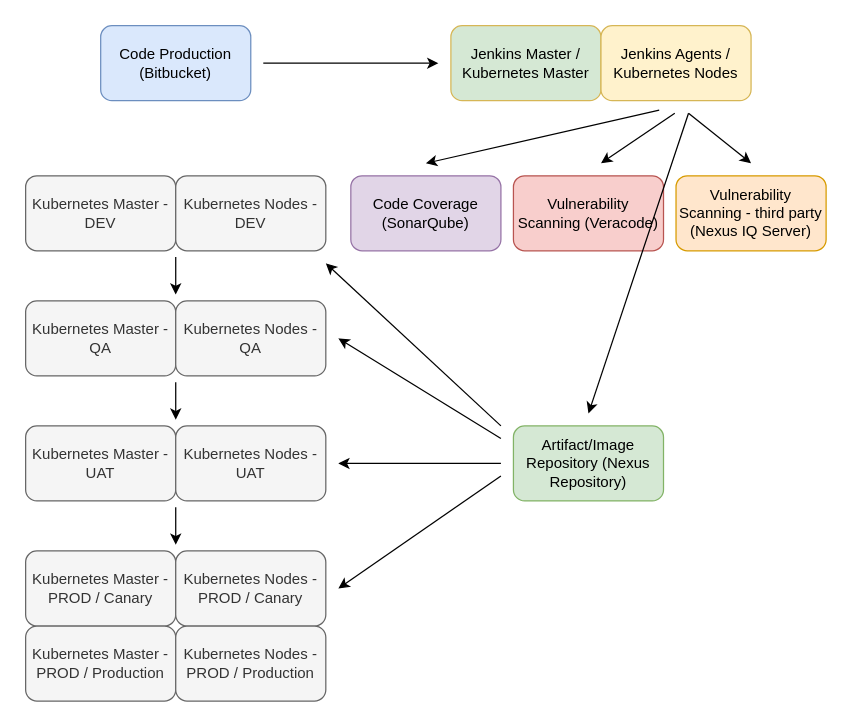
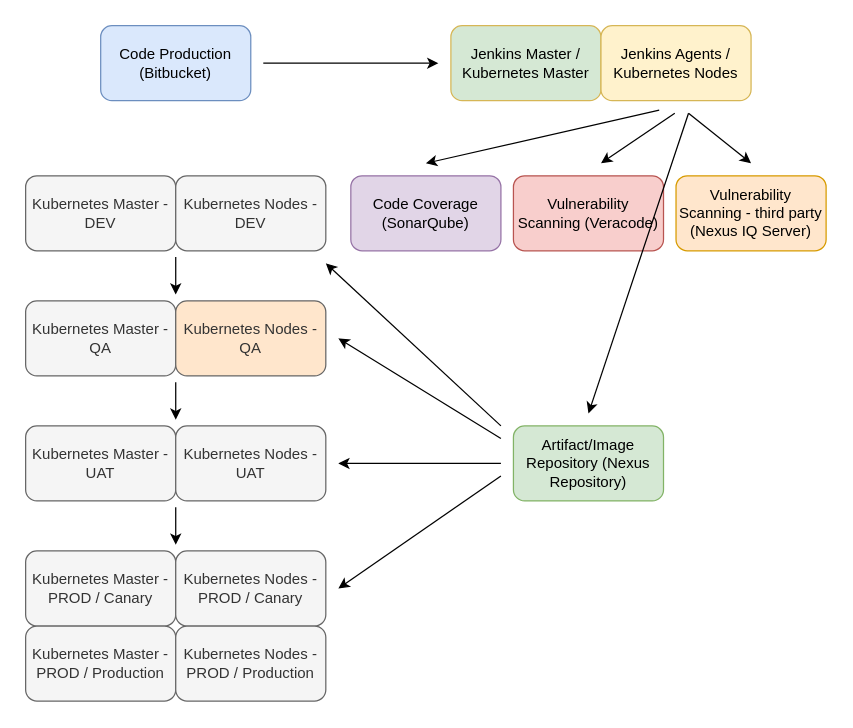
node "Kubernetes Nodes - QA": fillcolor #f5f5f5 -> #ffe6cc
